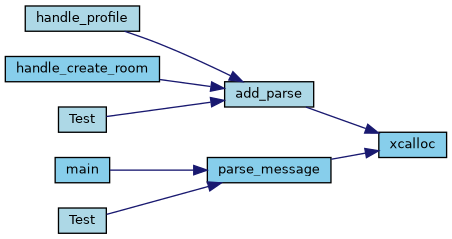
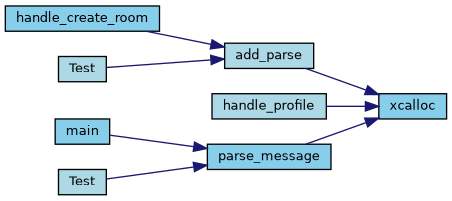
edge "handle_profile" -> "add_parse": now "handle_profile" -> "xcalloc"
